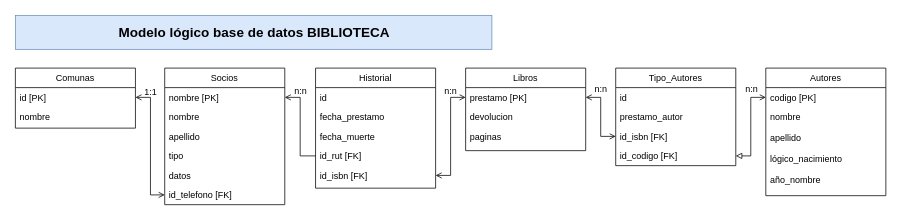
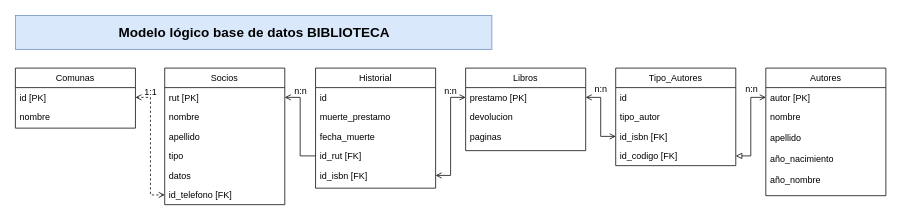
node "nombre [PK]": label "nombre [PK]" -> "rut [PK]"
node "codigo [PK]": label "codigo [PK]" -> "autor [PK]"
node "fecha_prestamo": label "fecha_prestamo" -> "muerte_prestamo"
node "prestamo_autor": label "prestamo_autor" -> "tipo_autor"
edge "id [PK]" -- "id_telefono [FK]": style solid -> dashed
node "lógico_nacimiento": label "lógico_nacimiento" -> "año_nacimiento"
